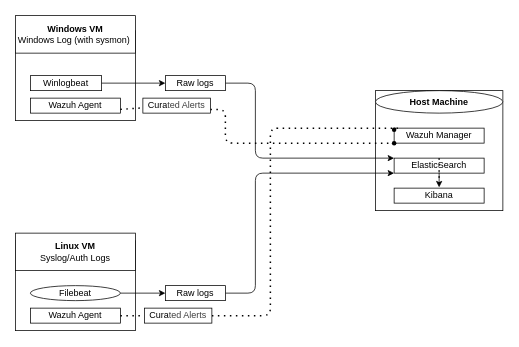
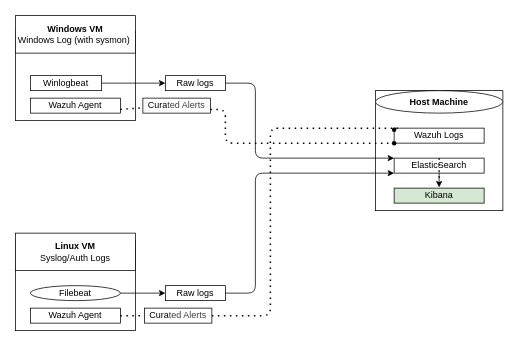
node "Wazuh Manager": label "Wazuh Manager" -> "Wazuh Logs"
node "Kibana": fillcolor #ffffff -> #d5e8d4
